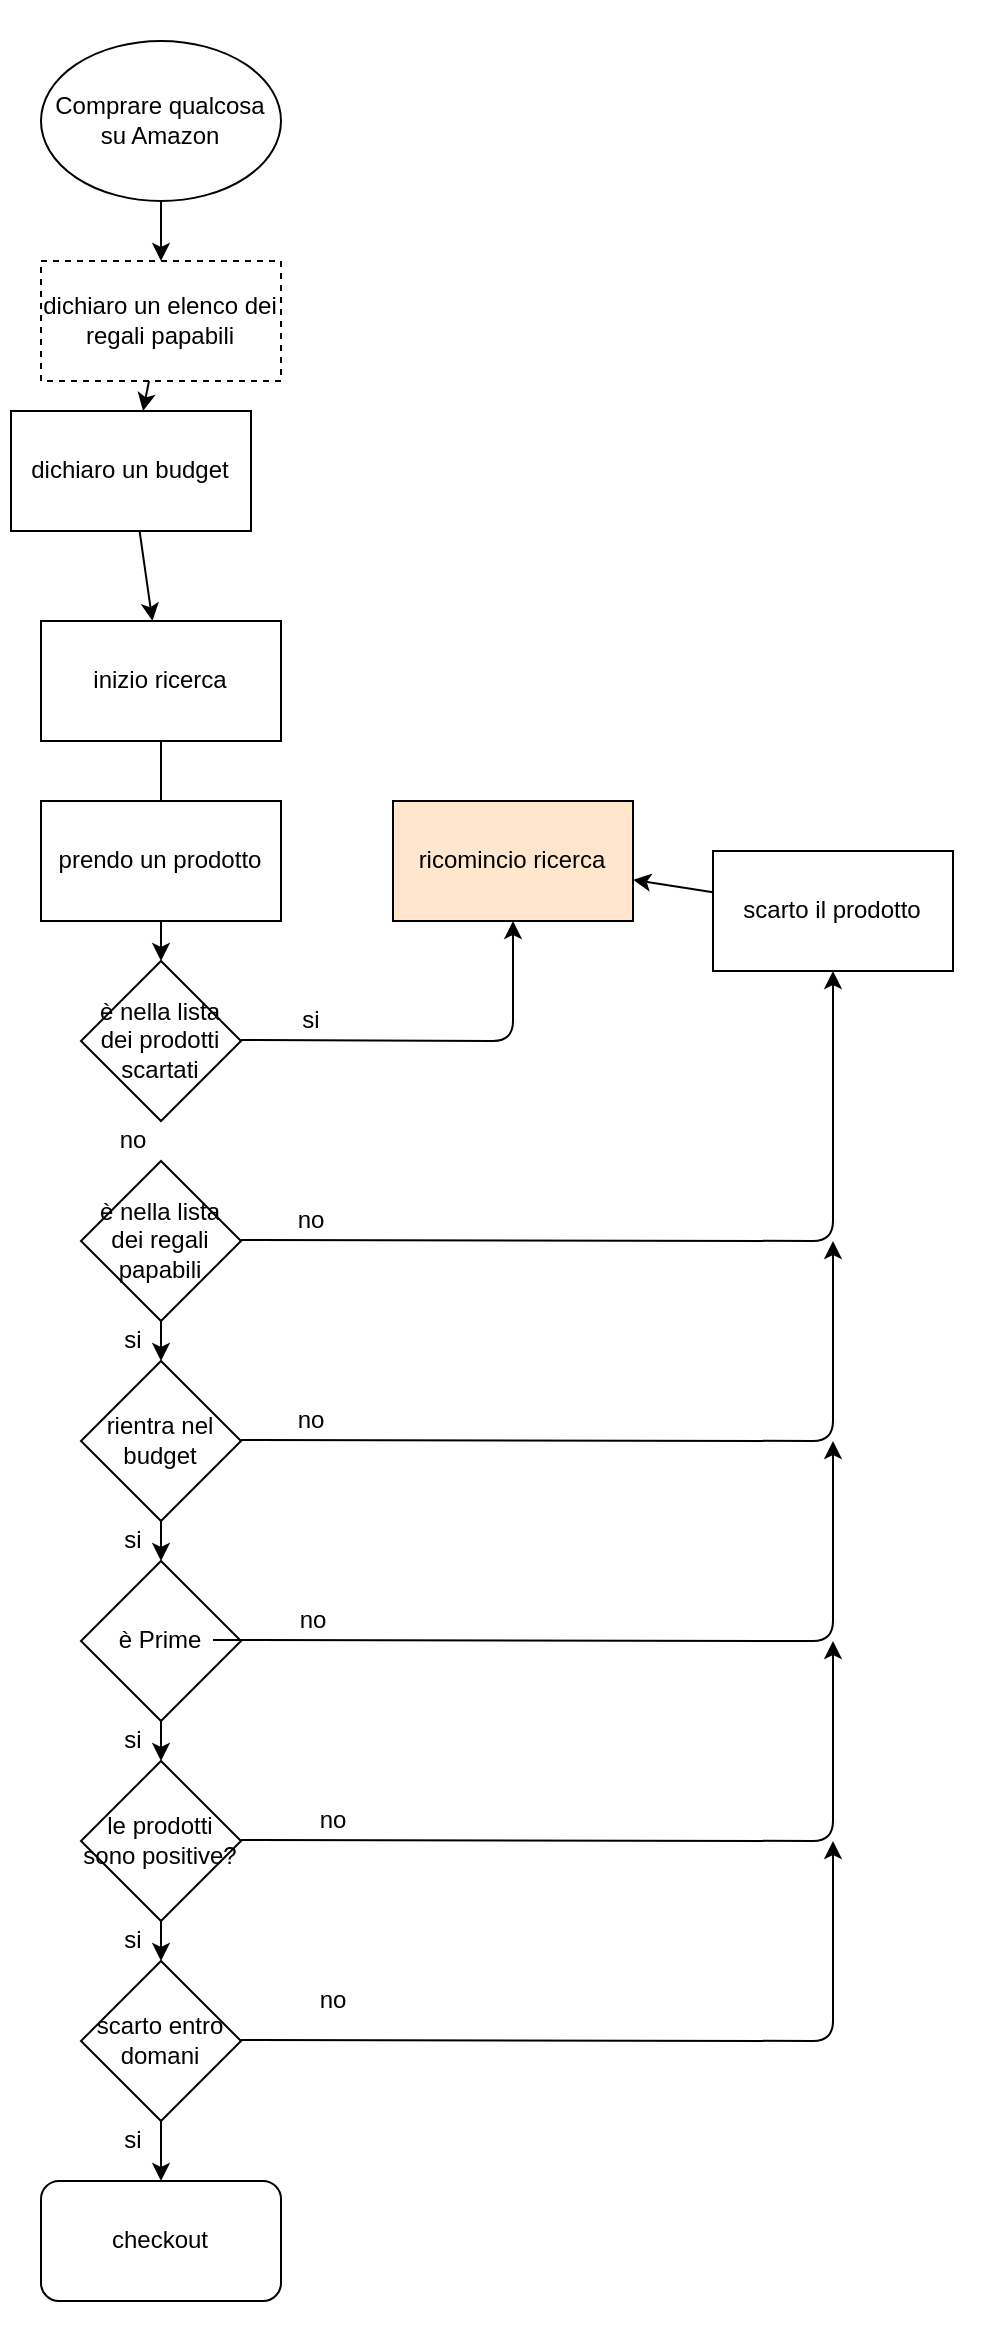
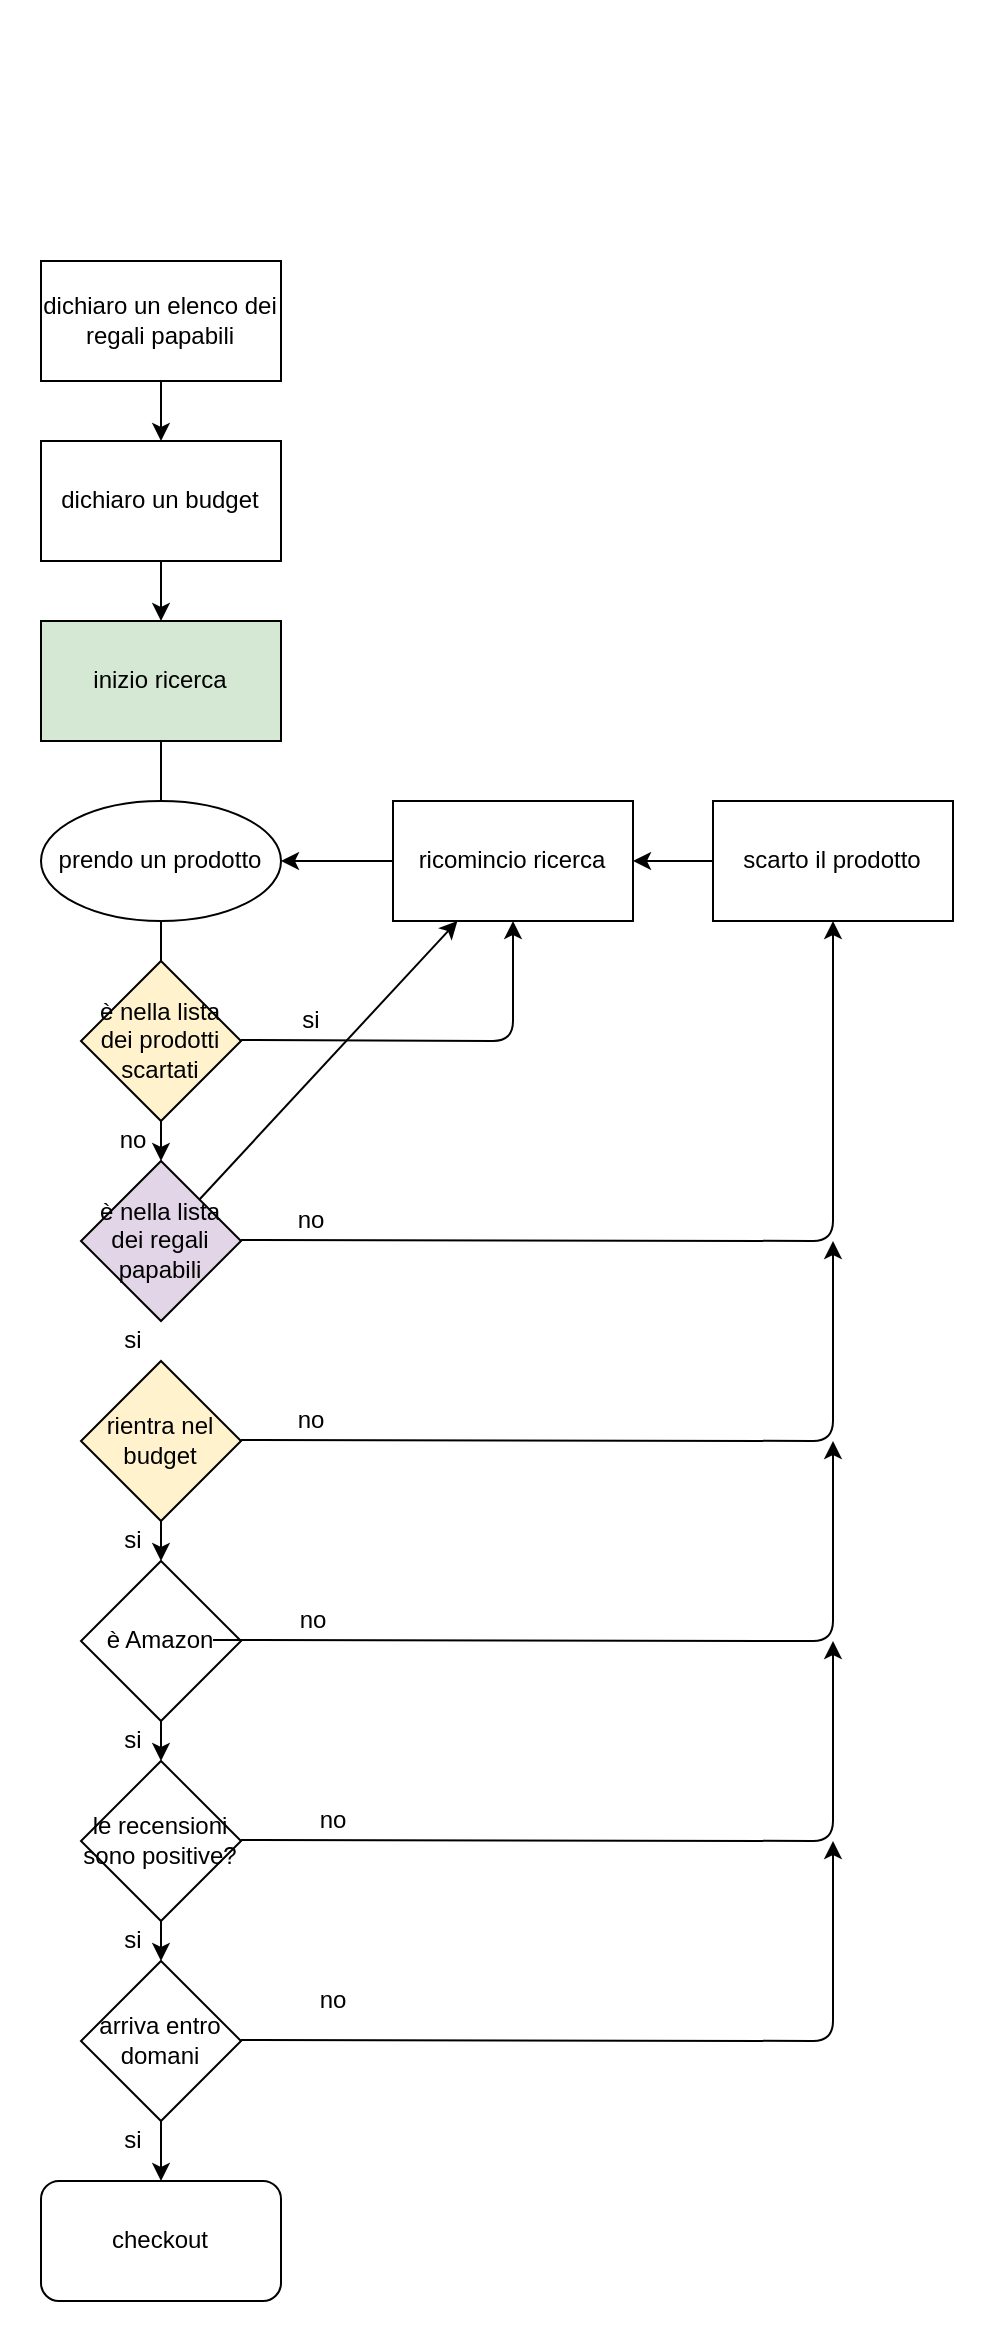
node "Comprare qualcosa su Amazon": removed
edge "Comprare qualcosa su Amazon" -> "dichiaro un elenco dei regali papabili": removed
node "dichiaro un elenco dei regali papabili": style dashed -> solid
node "dichiaro un budget": moved (131, 471) -> (161, 501)
node "inizio ricerca": fillcolor #ffffff -> #d5e8d4
node "prendo un prodotto": shape rectangle -> ellipse
edge "ricomincio ricerca" -> "prendo un prodotto": added
node "ricomincio ricerca": fillcolor #ffe6cc -> #ffffff
node "scarto il prodotto": moved (833, 911) -> (833, 861)
edge "prendo un prodotto" -> "è nella lista dei prodotti scartati": arrowhead classic -> none
node "è nella lista dei prodotti scartati": fillcolor #ffffff -> #fff2cc
edge "è nella lista dei prodotti scartati" -> "è nella lista dei regali papabili": added
node "è nella lista dei regali papabili": fillcolor #ffffff -> #e1d5e7
edge "è nella lista dei regali papabili" -> "rientra nel budget": now "è nella lista dei regali papabili" -> "ricomincio ricerca"
node "rientra nel budget": fillcolor #ffffff -> #fff2cc
node "è Prime": label "è Prime" -> "è Amazon"
node "le prodotti sono positive?": label "le prodotti sono positive?" -> "le recensioni sono positive?"
node "scarto entro domani": label "scarto entro domani" -> "arriva entro domani"
